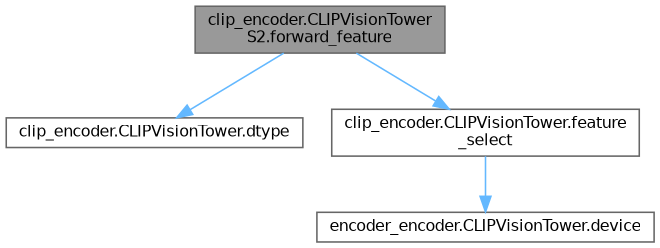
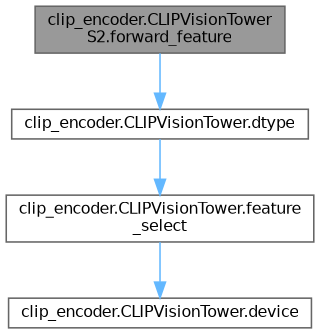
edge "clip_encoder.CLIPVisionTower S2.forward_feature" -> "clip_encoder.CLIPVisionTower.feature _select": now "clip_encoder.CLIPVisionTower.dtype" -> "clip_encoder.CLIPVisionTower.feature _select"
node "encoder_encoder.CLIPVisionTower.device": label "encoder_encoder.CLIPVisionTower.device" -> "clip_encoder.CLIPVisionTower.device"
